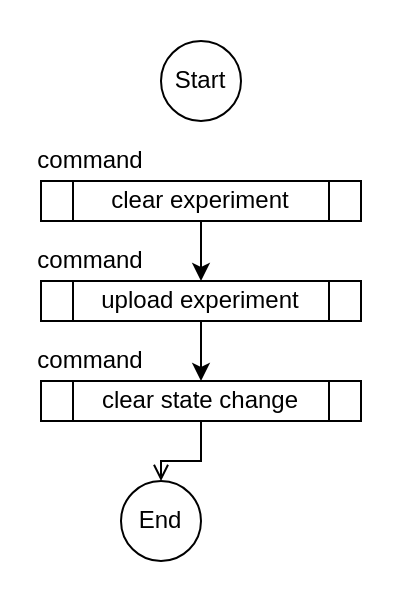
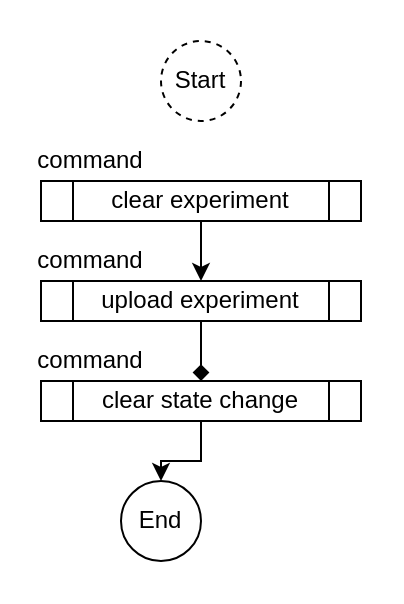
node "Start": style solid -> dashed
edge "upload experiment" -> "clear state change": arrowhead classic -> diamond
edge "clear state change" -> "End": arrowhead open -> classic
